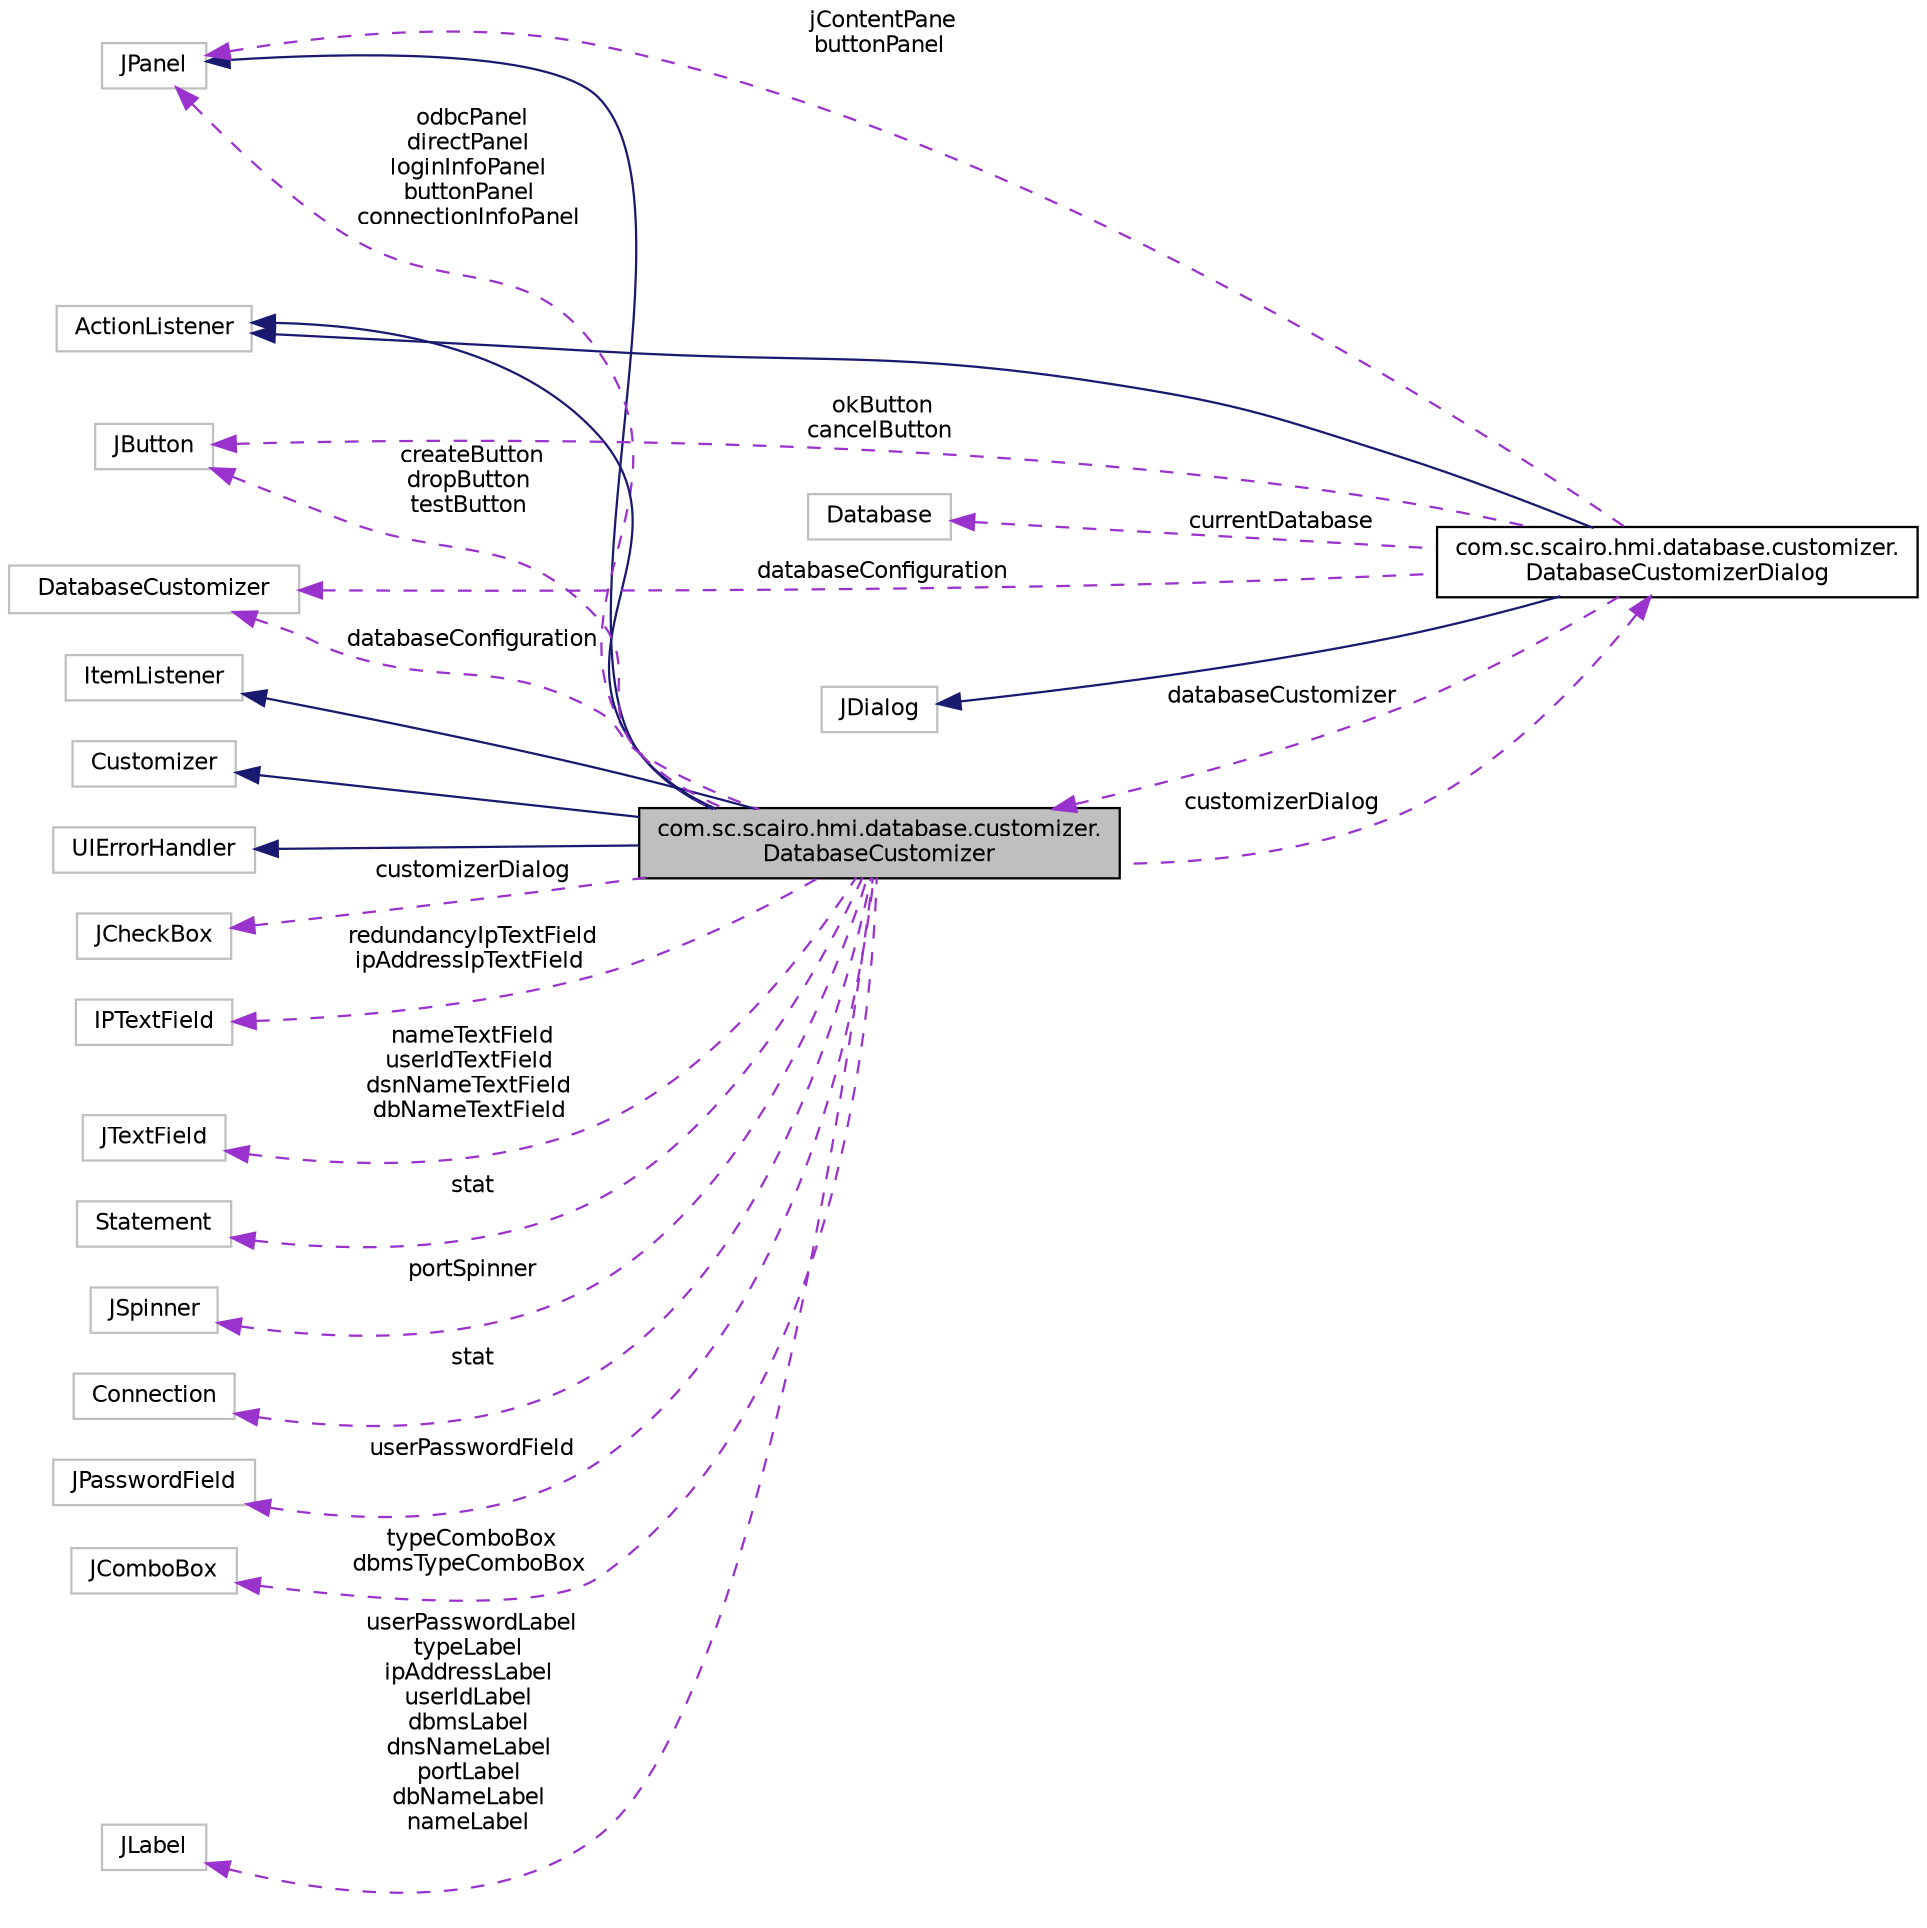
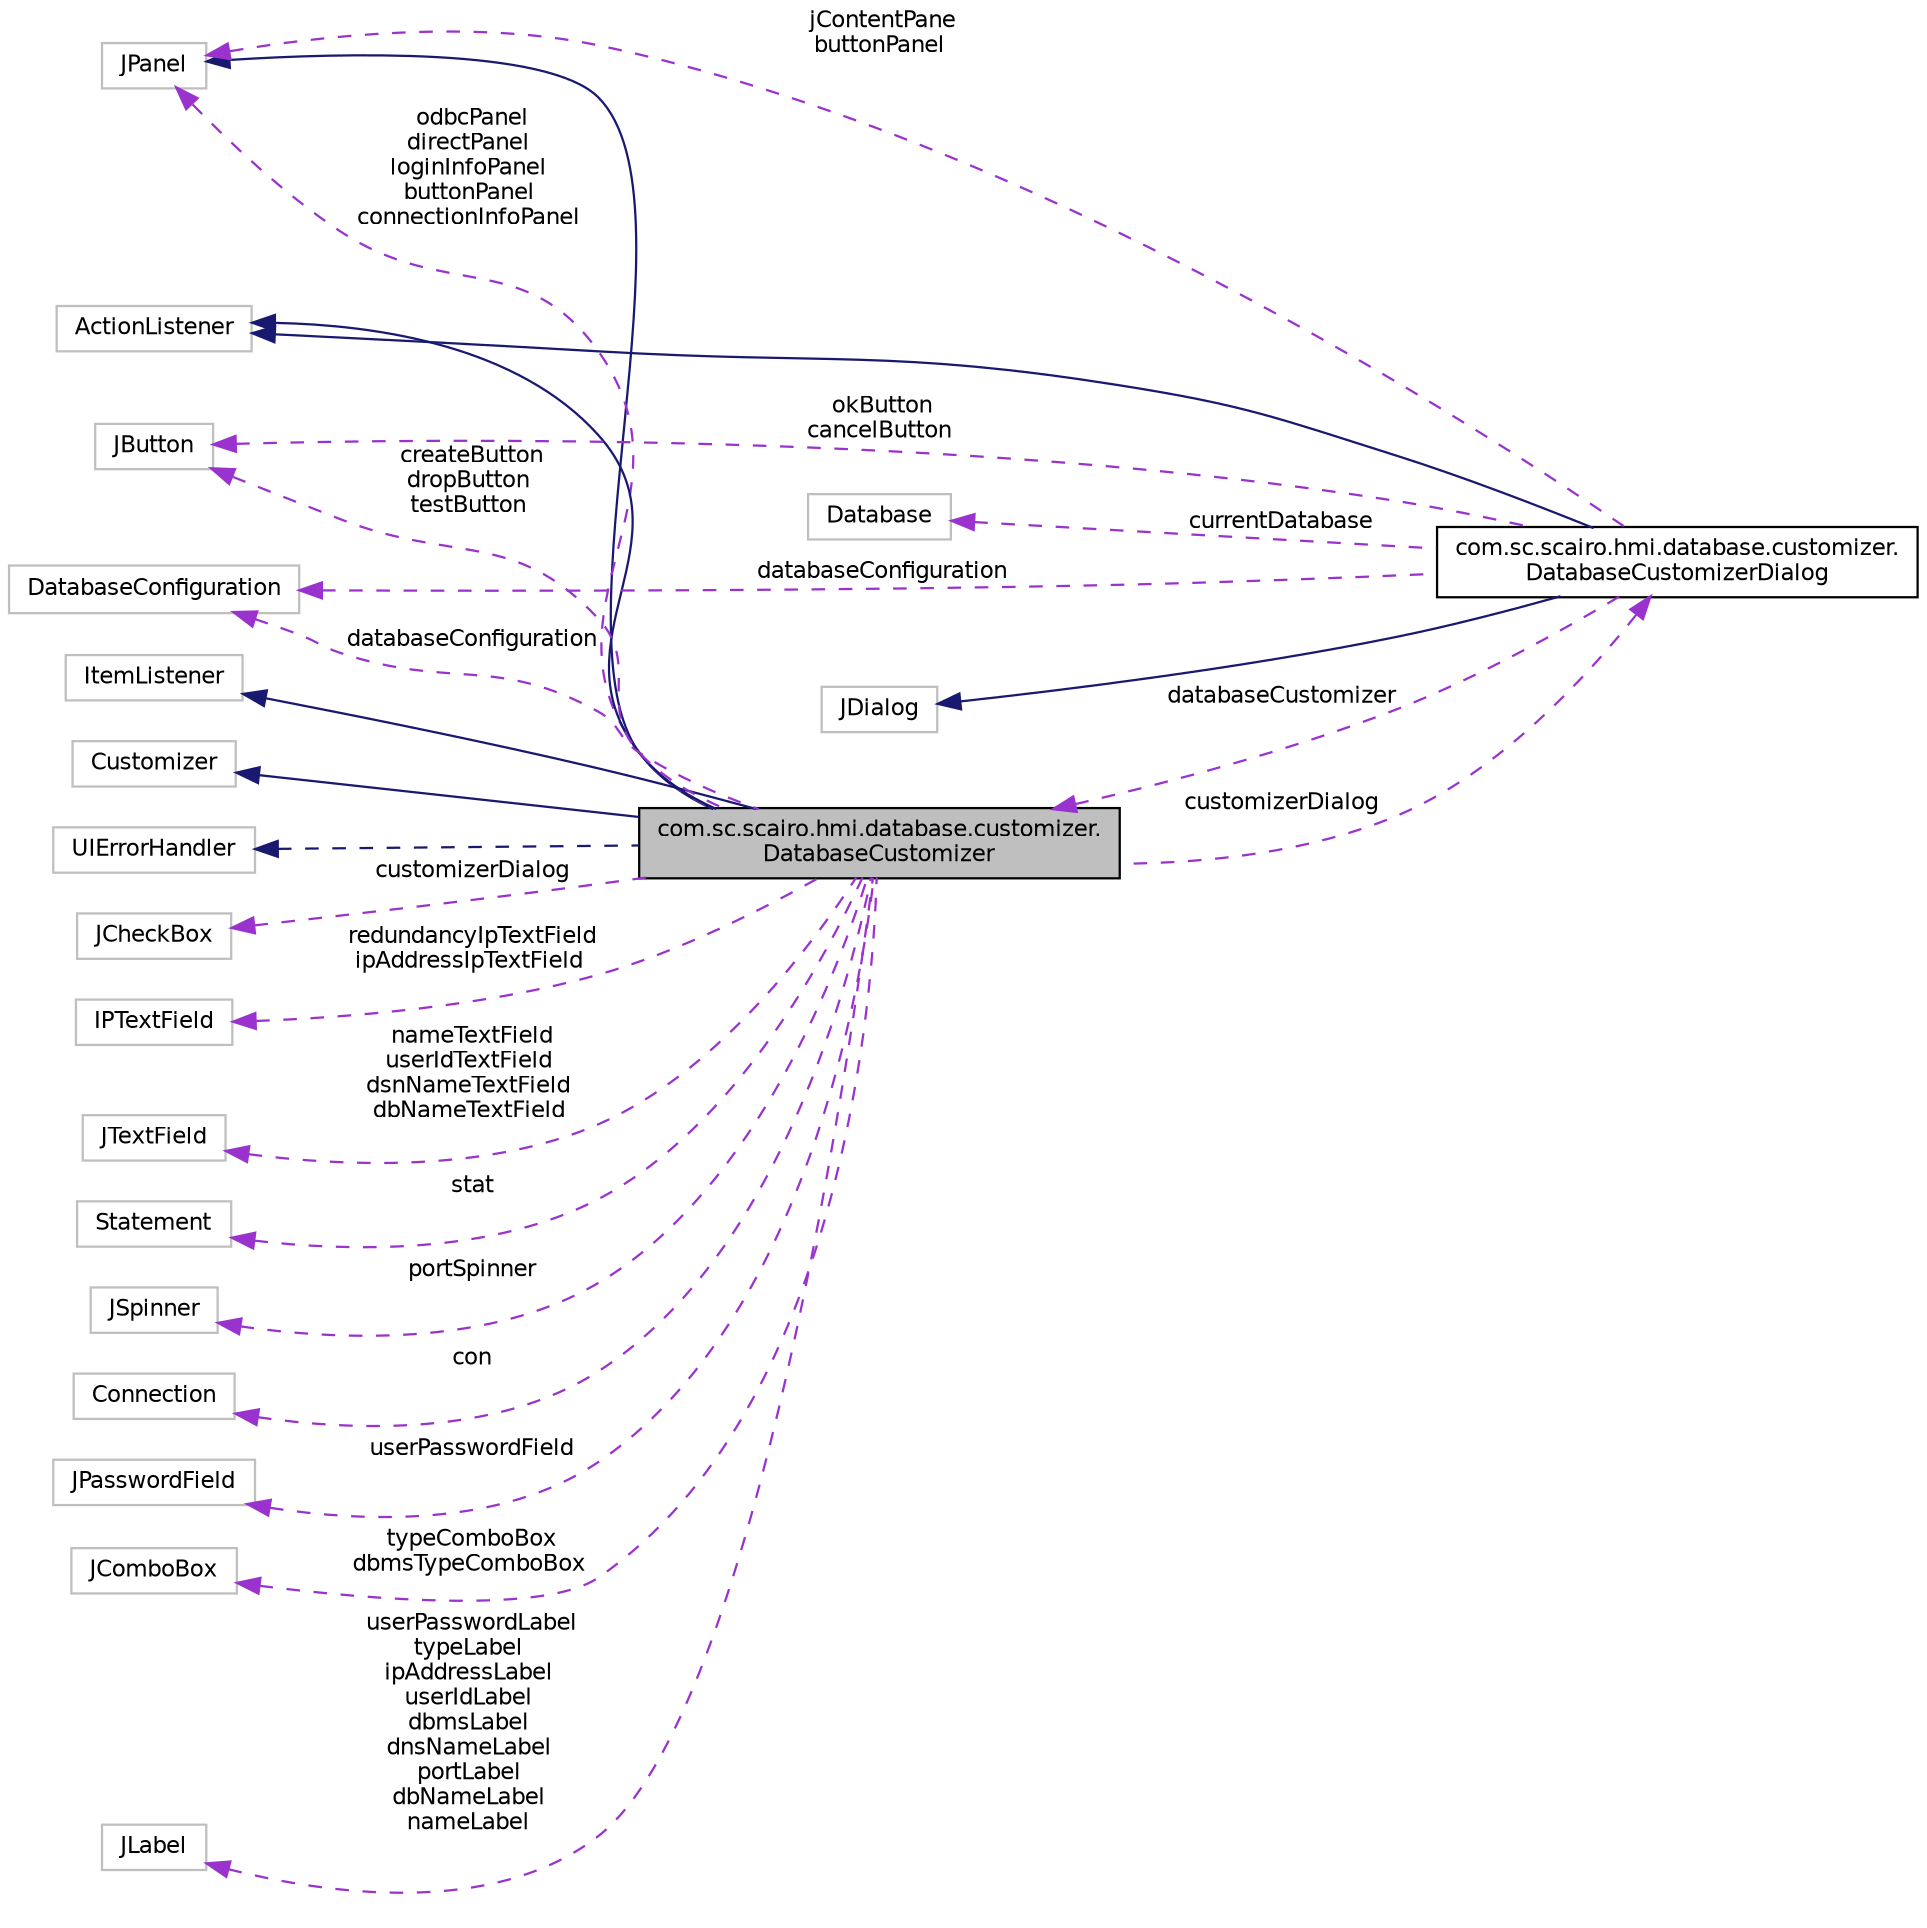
node "DatabaseCustomizer": label "DatabaseCustomizer" -> "DatabaseConfiguration"
edge "com.sc.scairo.hmi.database.customizer. DatabaseCustomizer" -> "UIErrorHandler": style solid -> dashed
edge "com.sc.scairo.hmi.database.customizer. DatabaseCustomizer" -> "Connection": label " stat" -> " con"
